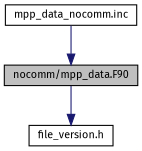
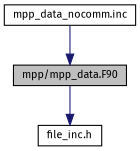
node "nocomm/mpp_data.F90": label "nocomm/mpp_data.F90" -> "mpp/mpp_data.F90"
node "file_version.h": label "file_version.h" -> "file_inc.h"
